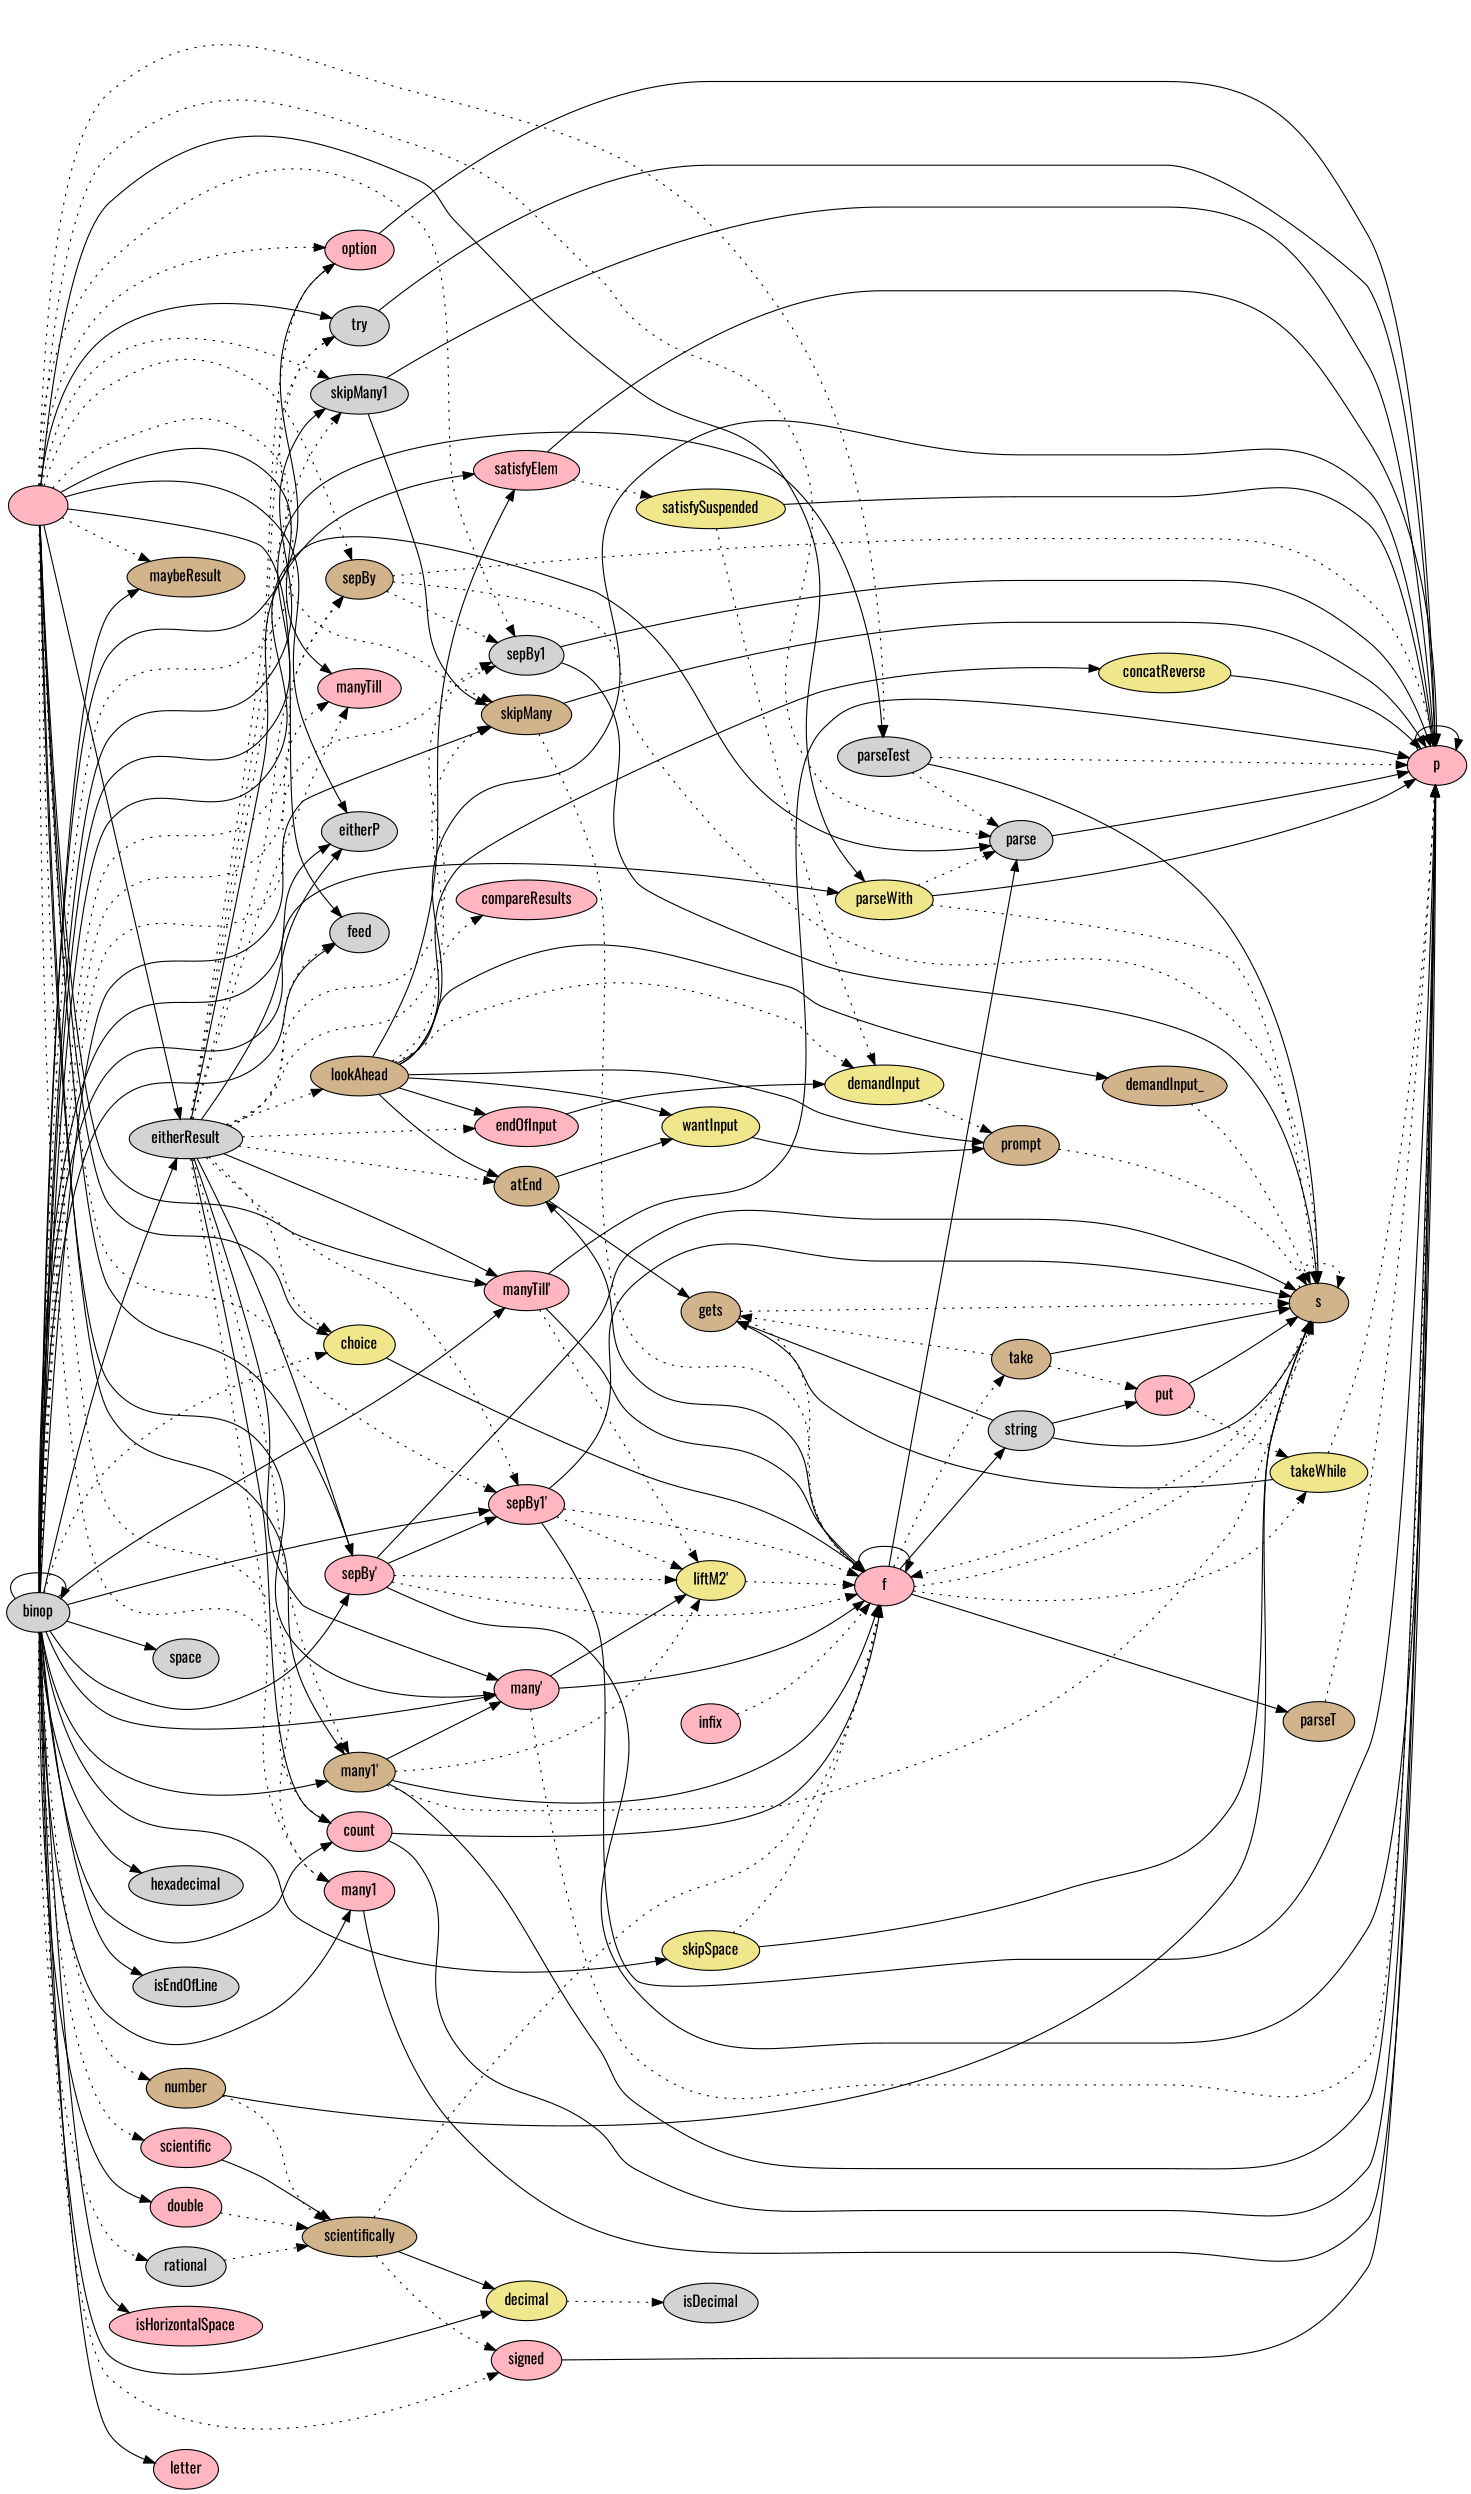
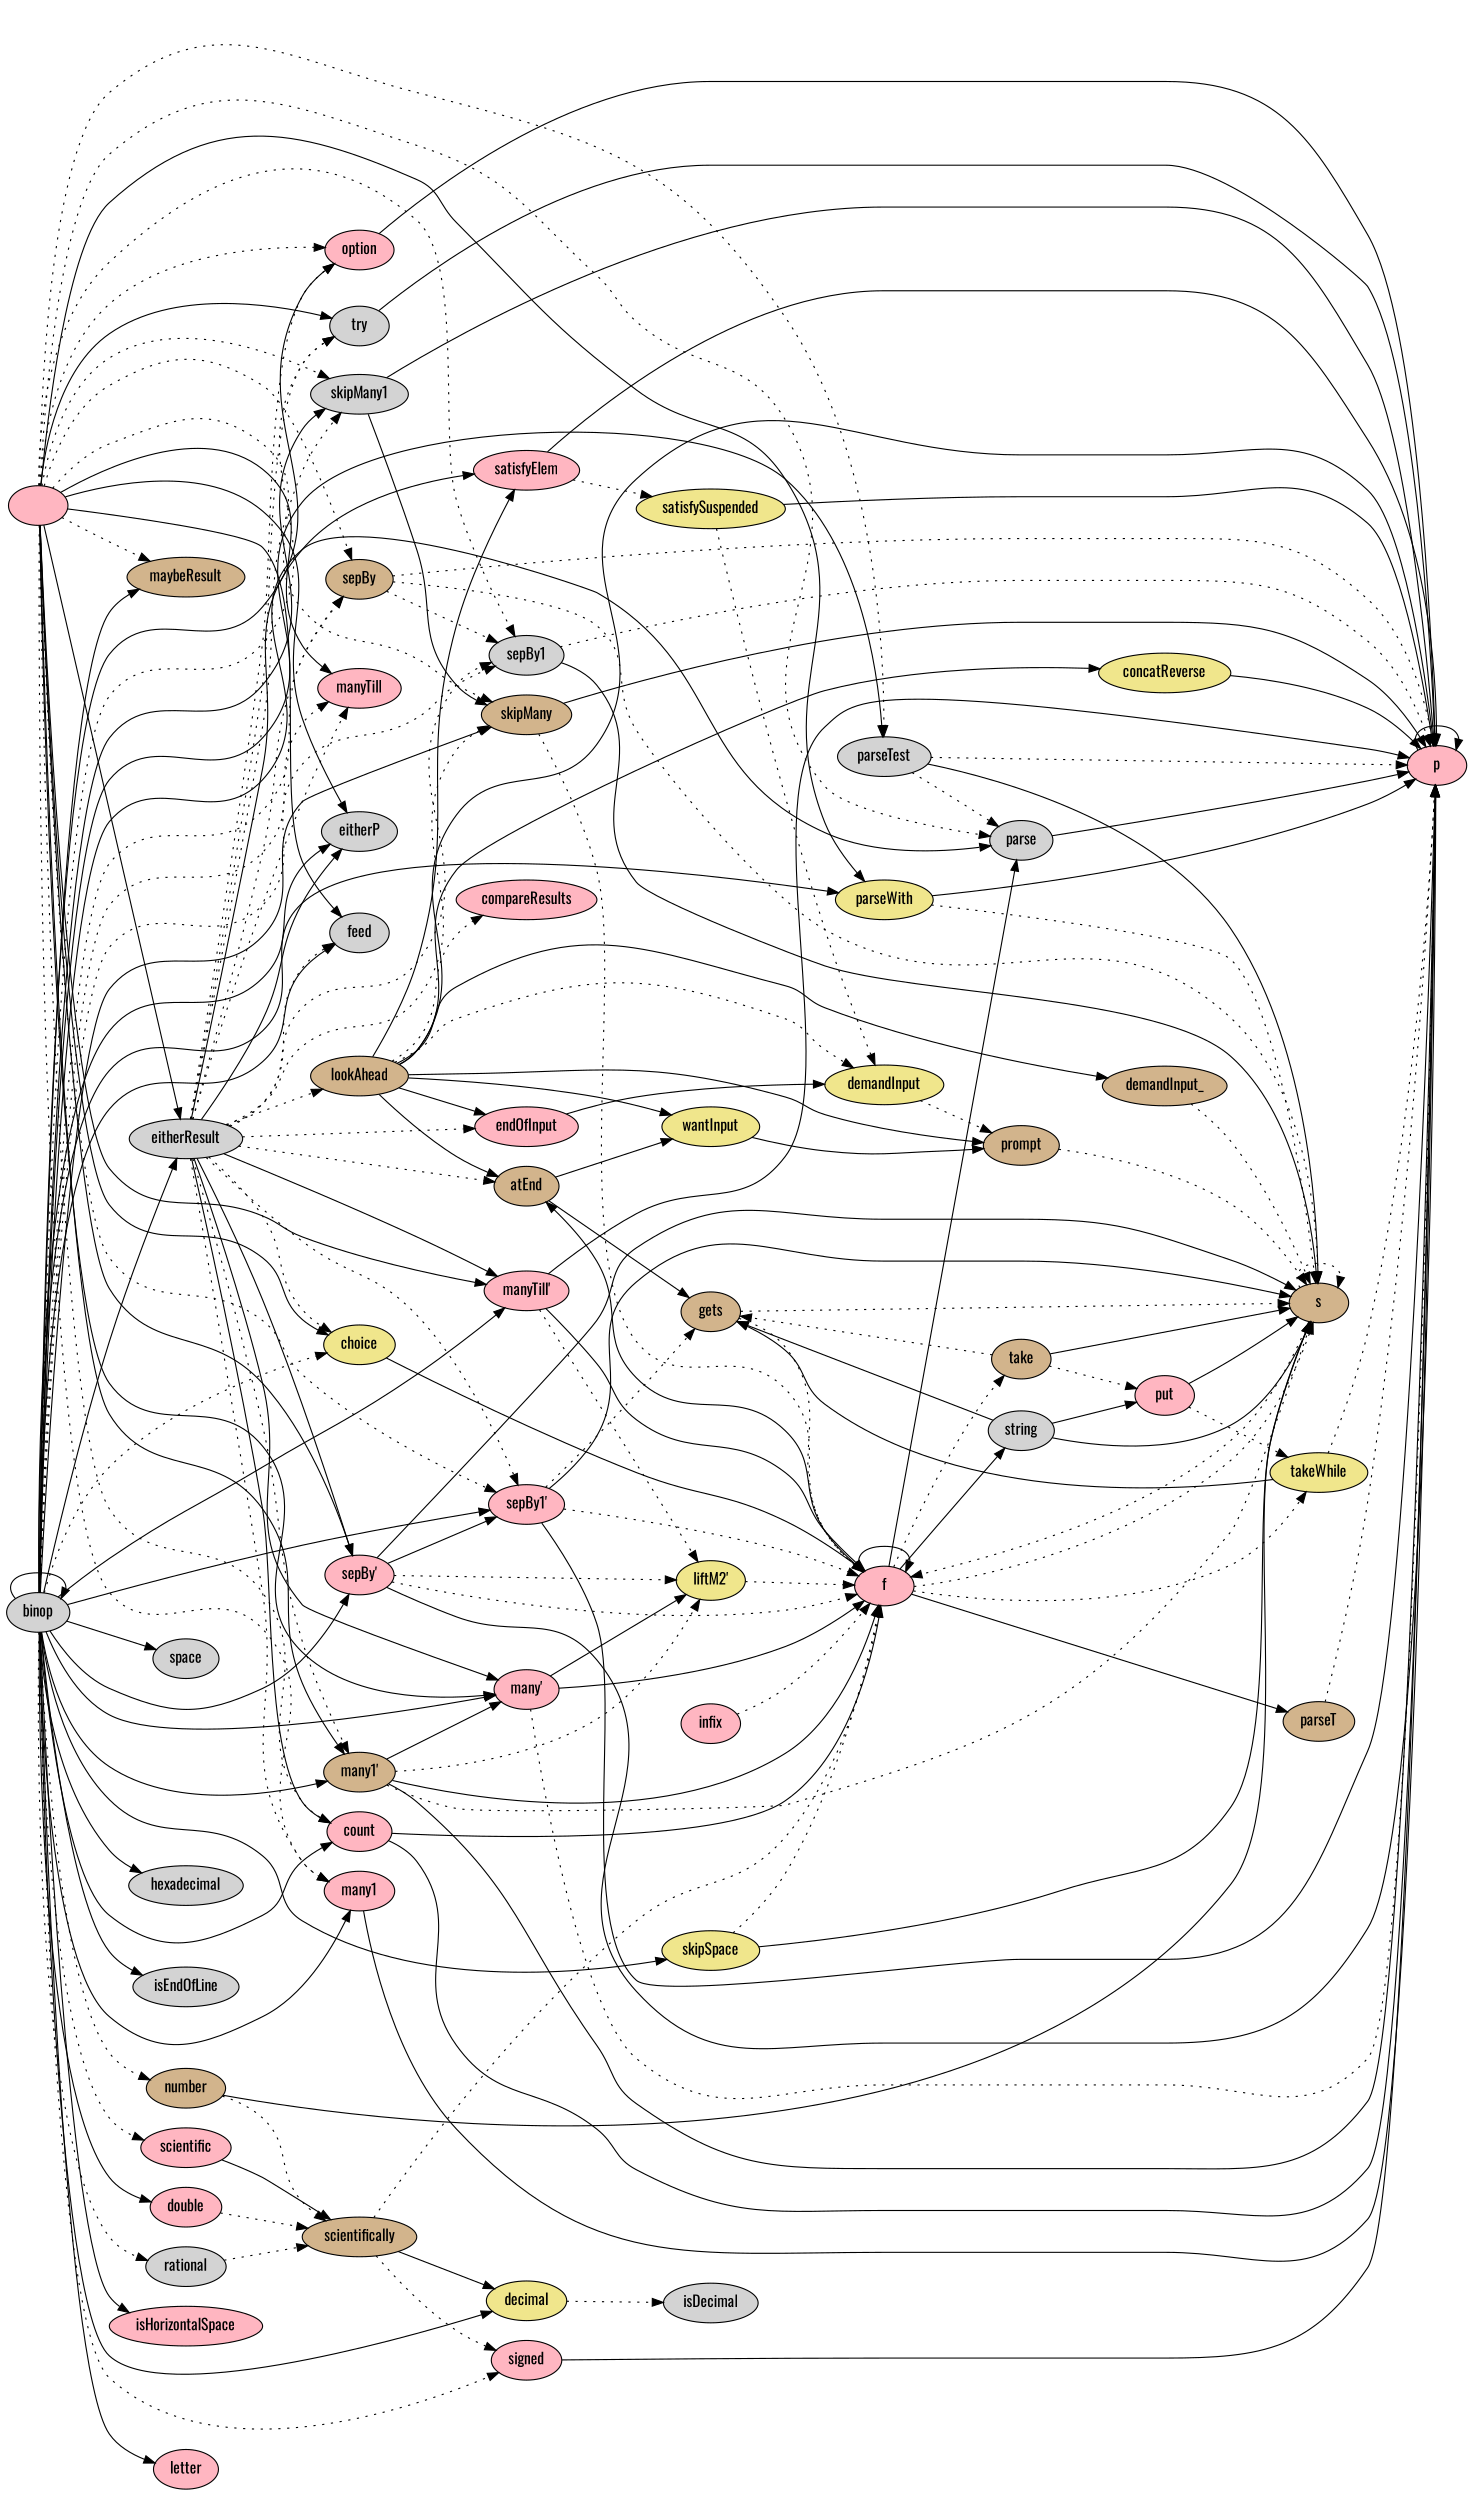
edge "sepBy1" -> "p": style solid -> dotted
edge "parseWith" -> "parse": removed
edge "sepBy1'" -> "liftM2'": now "sepBy1'" -> "gets"
